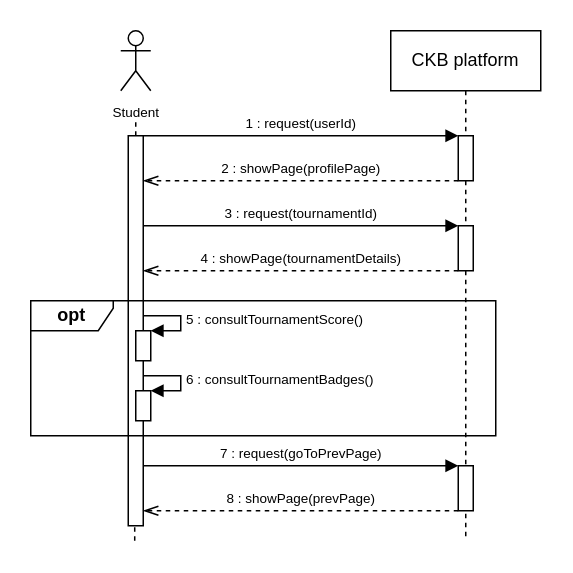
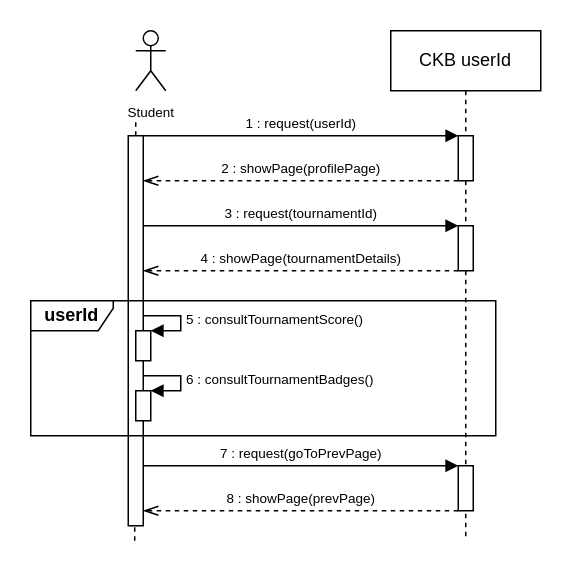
node "Student": moved (136, 61) -> (151, 61)
node "CKB platform": label "CKB platform" -> "CKB userId"
node "opt": label "opt" -> "userId"
